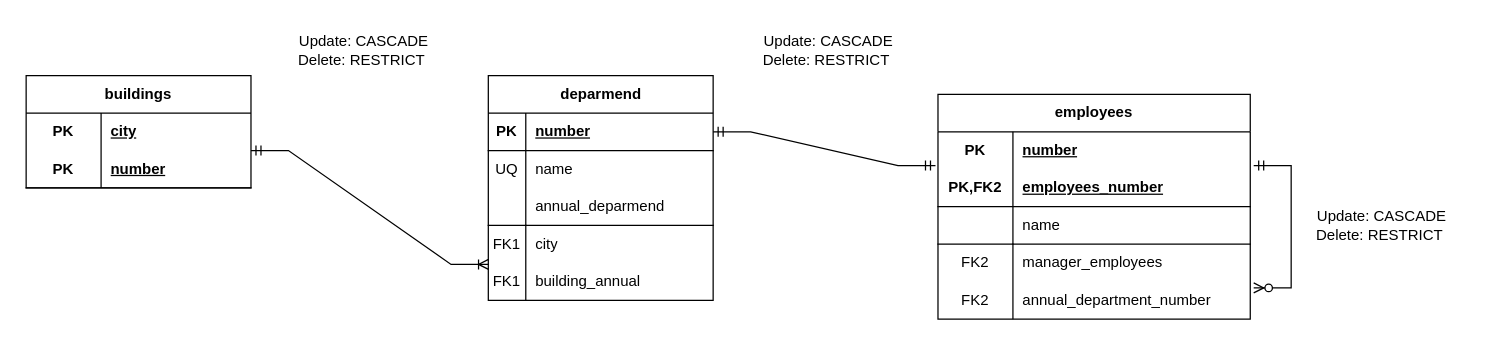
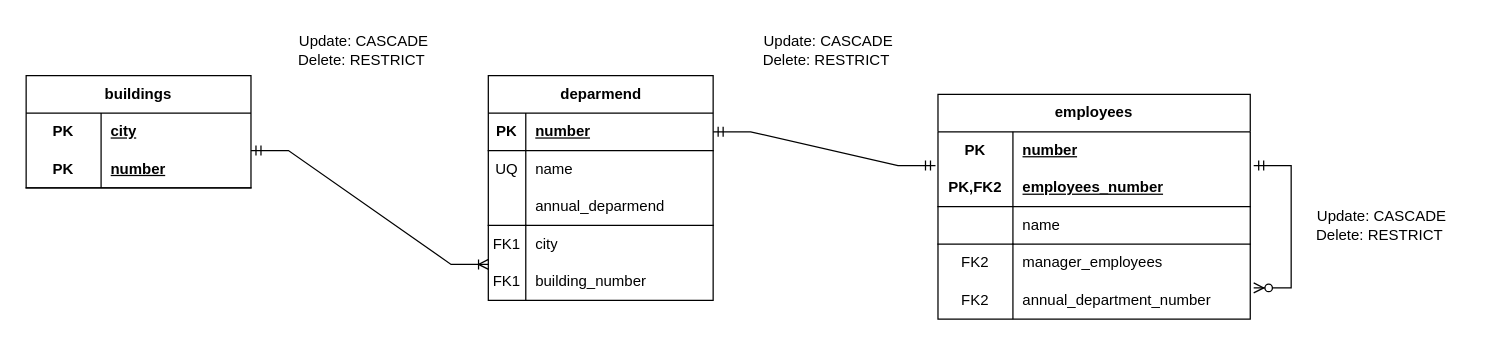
node "building_annual": label "building_annual" -> "building_number"
